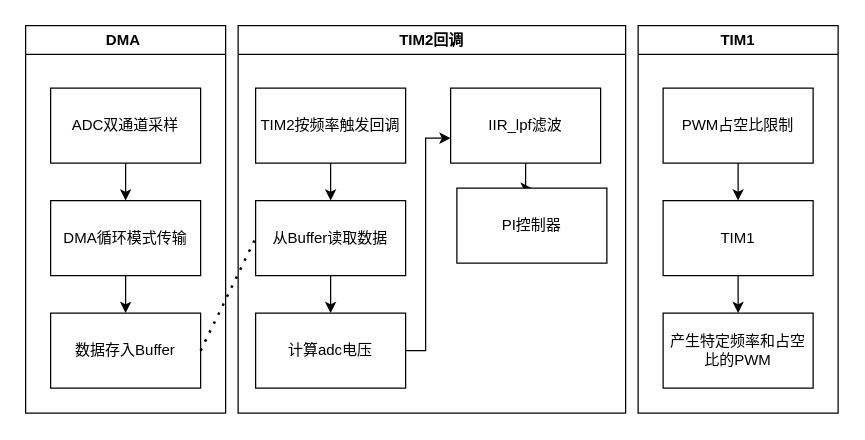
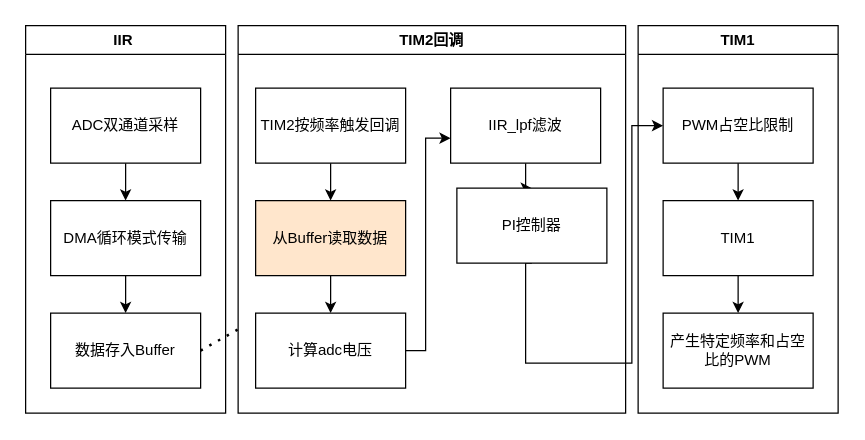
node "DMA": label "DMA" -> "IIR"
node "从Buffer读取数据": fillcolor #ffffff -> #ffe6cc
edge "从Buffer读取数据" -- "数据存入Buffer": now "TIM2回调" -- "数据存入Buffer"
edge "PI控制器" -> "PWM占空比限制": added
